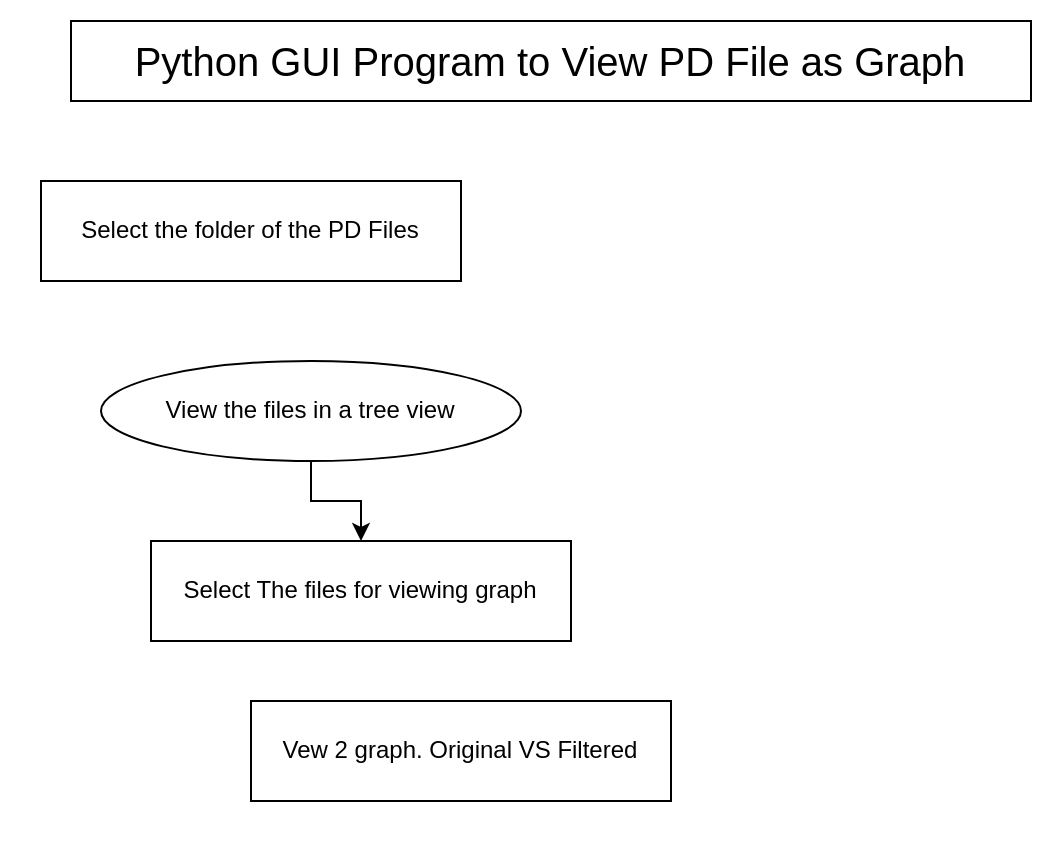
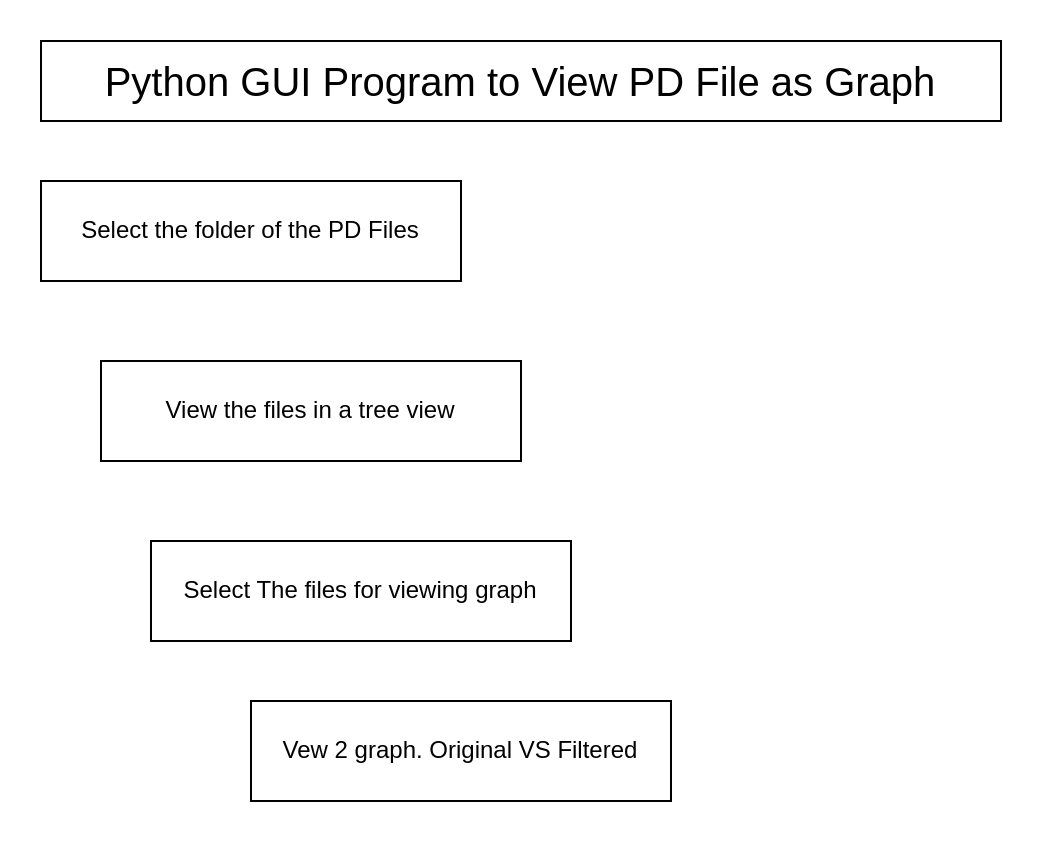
node "Python GUI Program to View PD File as Graph": moved (551, 61) -> (521, 81)
node "View the files in a tree view": shape ellipse -> rectangle
edge "View the files in a tree view" -> "Select The files for viewing graph": removed
